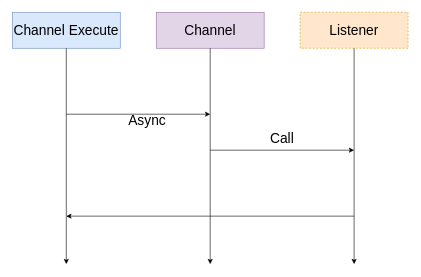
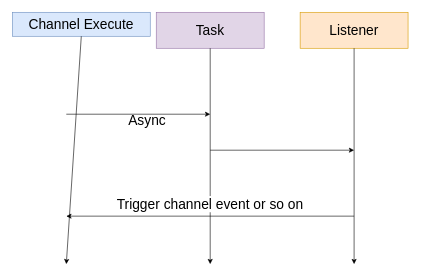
node "Channel Execute": size 108x36 -> 138x24
node "Channel": label "Channel" -> "Task"
node "Listener": style dashed -> solid
node "Call": removed
node "Trigger channel event or so on": added
